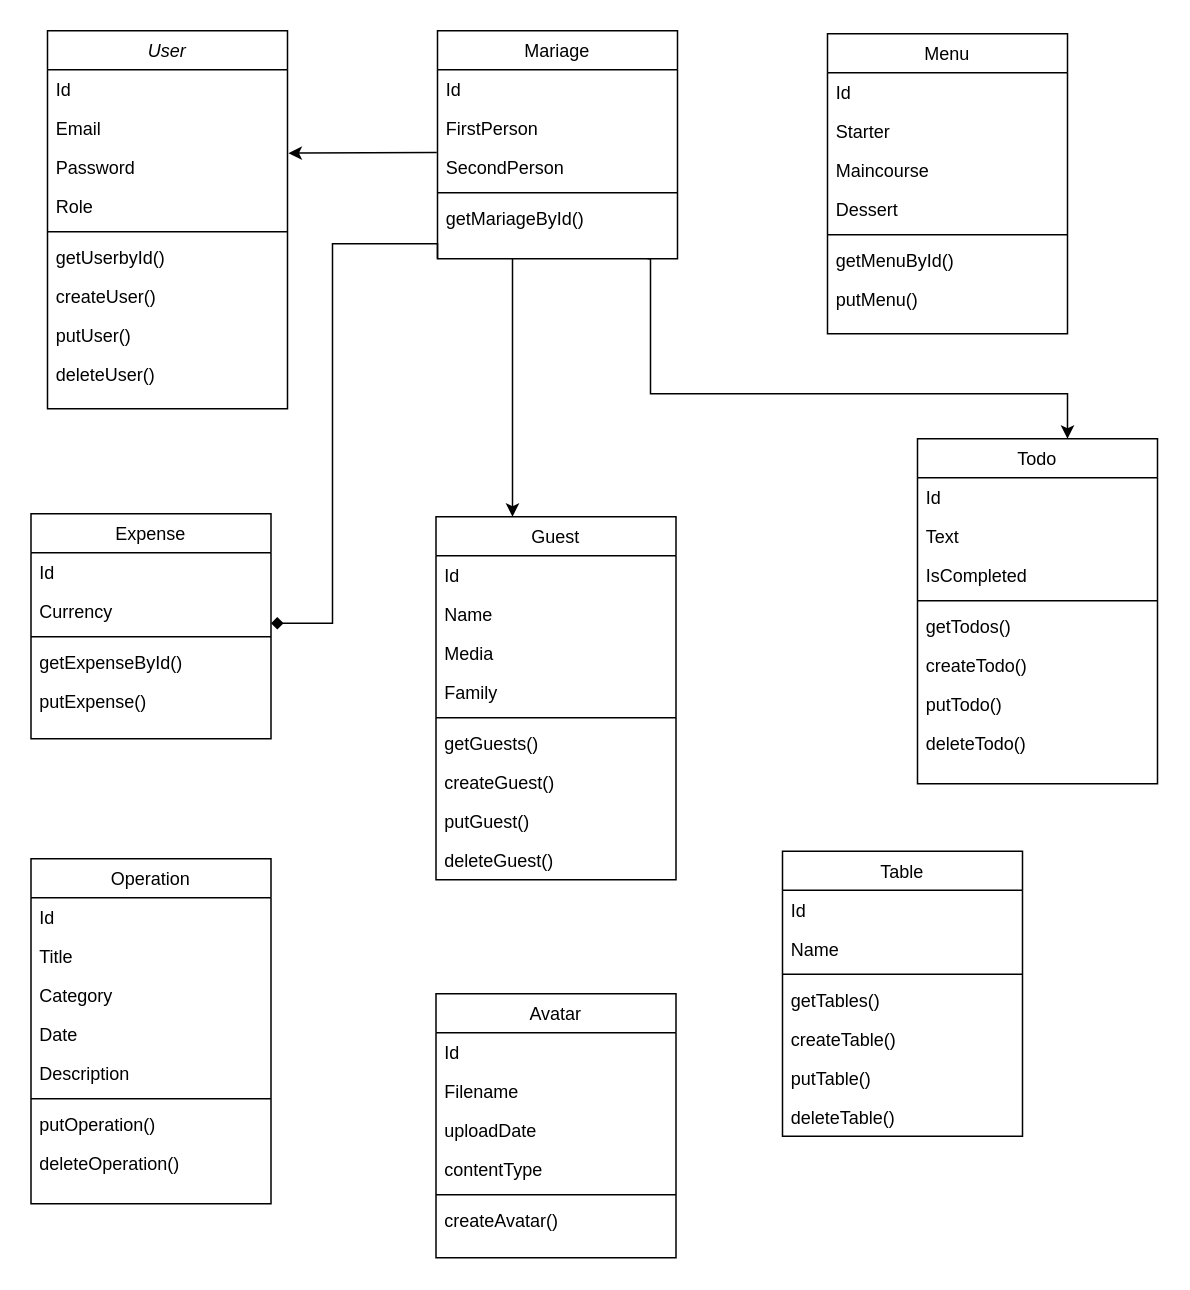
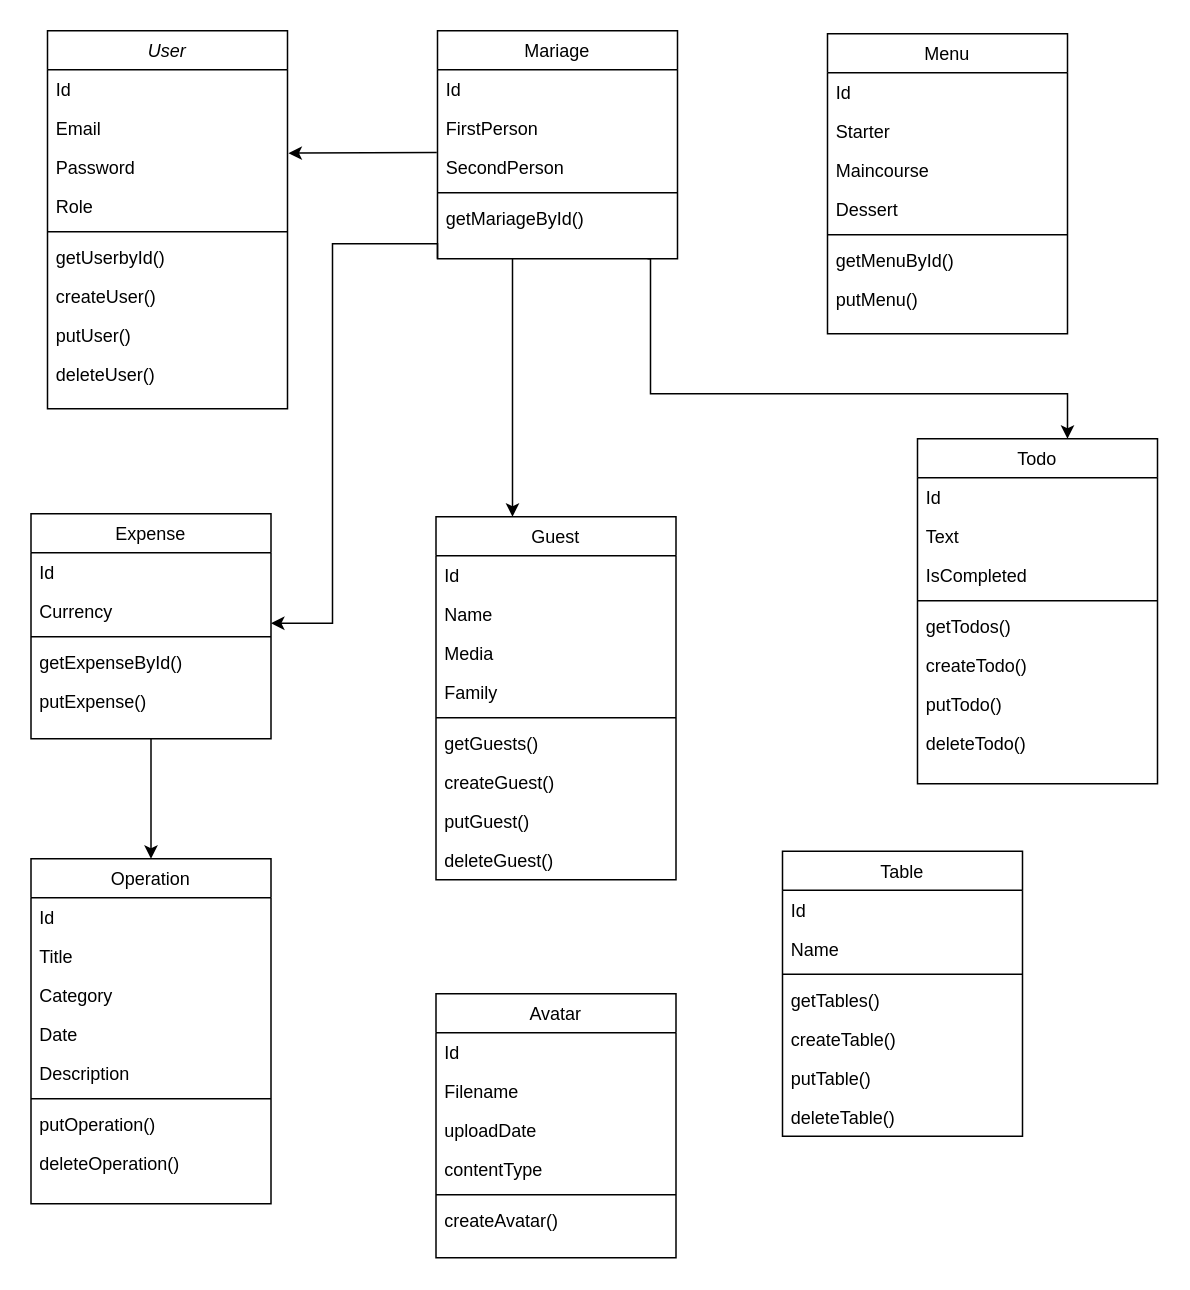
edge "Mariage" -> "Expense": arrowhead diamond -> classic
edge "Expense" -> "Operation": added
